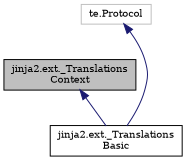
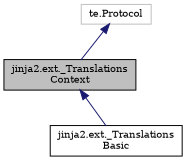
edge "jinja2.ext._Translations Basic" -> "te.Protocol": now "jinja2.ext._Translations Context" -> "te.Protocol"
